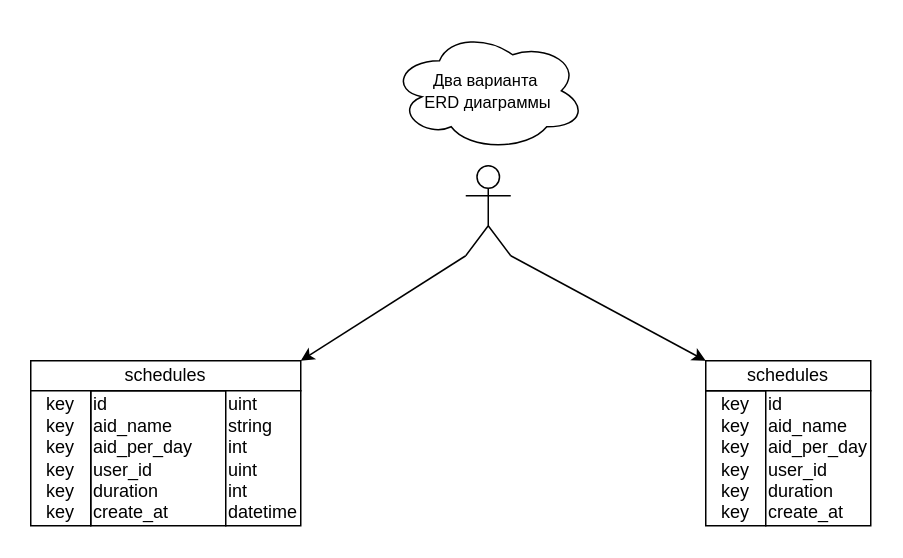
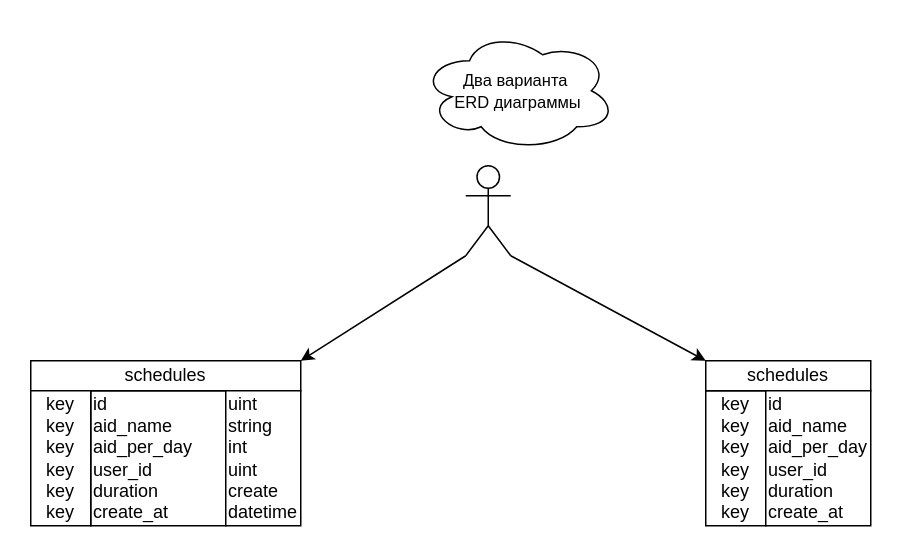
node "Два варианта ERD диаграммы": moved (488, 91) -> (518, 91)
node "uint string int uint int datetime": label "uint string int uint int datetime" -> "uint string int uint create datetime"
